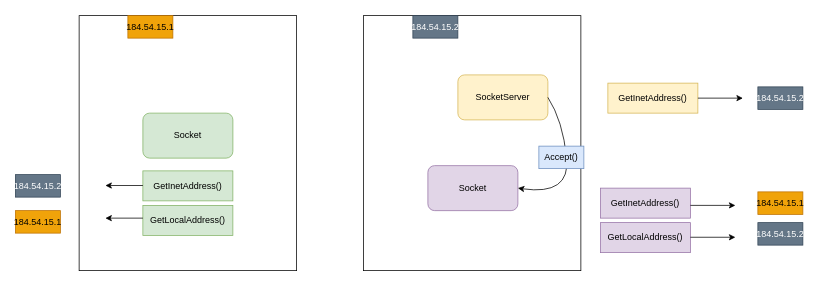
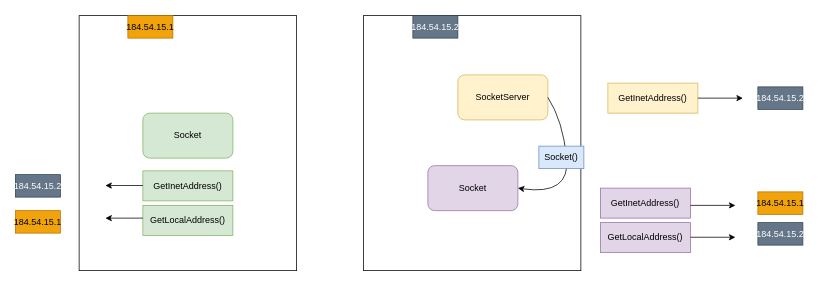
node "Accept()": label "Accept()" -> "Socket()"
